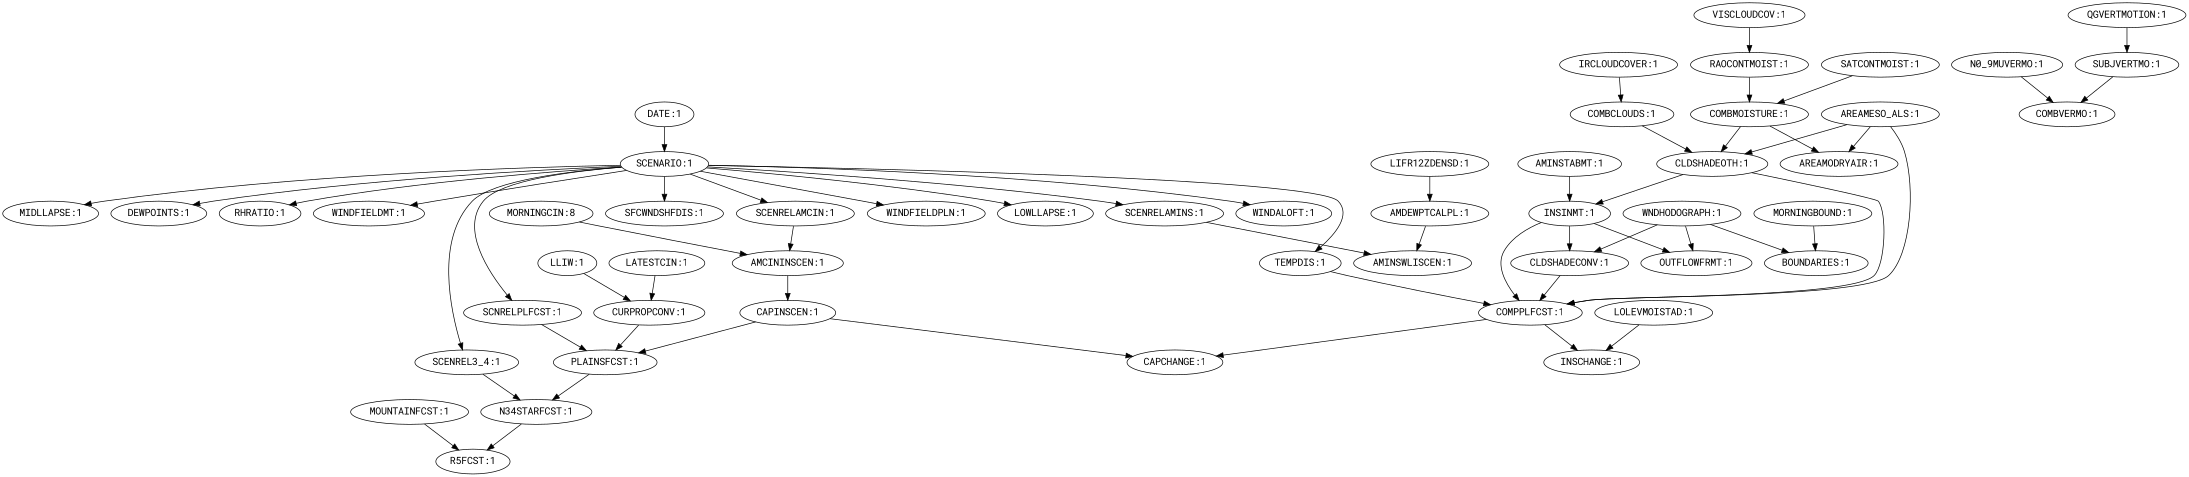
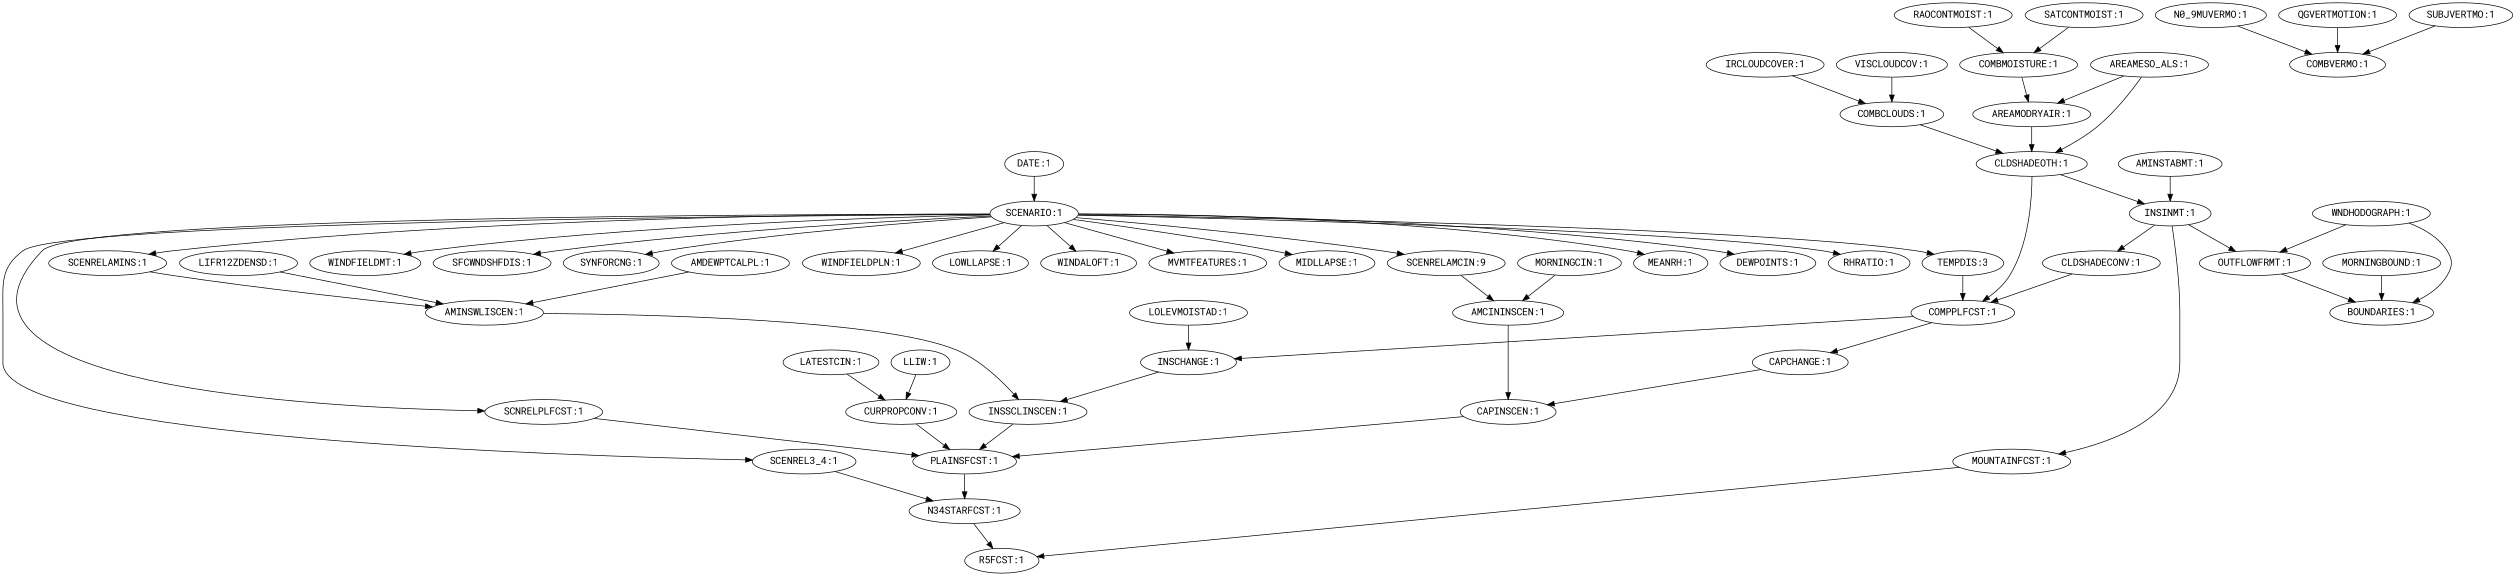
edge "VISCLOUDCOV:1" -> "RAOCONTMOIST:1": now "VISCLOUDCOV:1" -> "COMBCLOUDS:1"
edge "QGVERTMOTION:1" -> "SUBJVERTMO:1": now "QGVERTMOTION:1" -> "COMBVERMO:1"
edge "COMBMOISTURE:1" -> "CLDSHADEOTH:1": now "AREAMODRYAIR:1" -> "CLDSHADEOTH:1"
edge "LIFR12ZDENSD:1" -> "AMDEWPTCALPL:1": now "LIFR12ZDENSD:1" -> "AMINSWLISCEN:1"
node "MORNINGCIN:8": label "MORNINGCIN:8" -> "MORNINGCIN:1"
node "SCENRELAMCIN:1": label "SCENRELAMCIN:1" -> "SCENRELAMCIN:9"
edge "WNDHODOGRAPH:1" -> "CLDSHADECONV:1": removed
edge "INSINMT:1" -> "COMPPLFCST:1": now "INSINMT:1" -> "MOUNTAINFCST:1"
node "SYNFORCNG:1": added
node "MVMTFEATURES:1": added
node "TEMPDIS:1": label "TEMPDIS:1" -> "TEMPDIS:3"
node "MEANRH:1": added
edge "AREAMESO_ALS:1" -> "COMPPLFCST:1": removed
edge "OUTFLOWFRMT:1" -> "BOUNDARIES:1": added
edge "CAPINSCEN:1" -> "CAPCHANGE:1": reversed
node "INSSCLINSCEN:1": added
